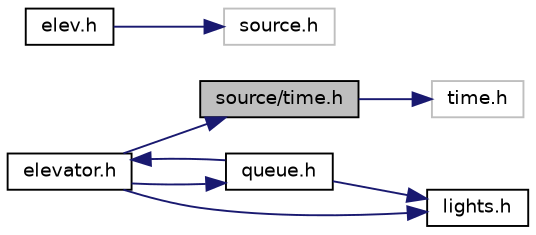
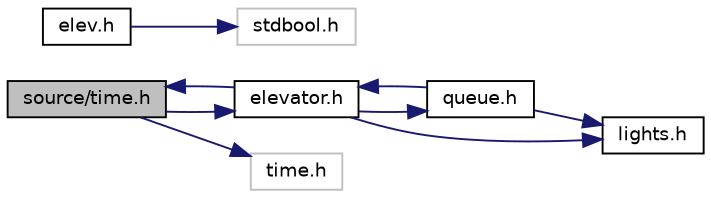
node "source.h": label "source.h" -> "stdbool.h"
edge "source/time.h" -> "elevator.h": added
